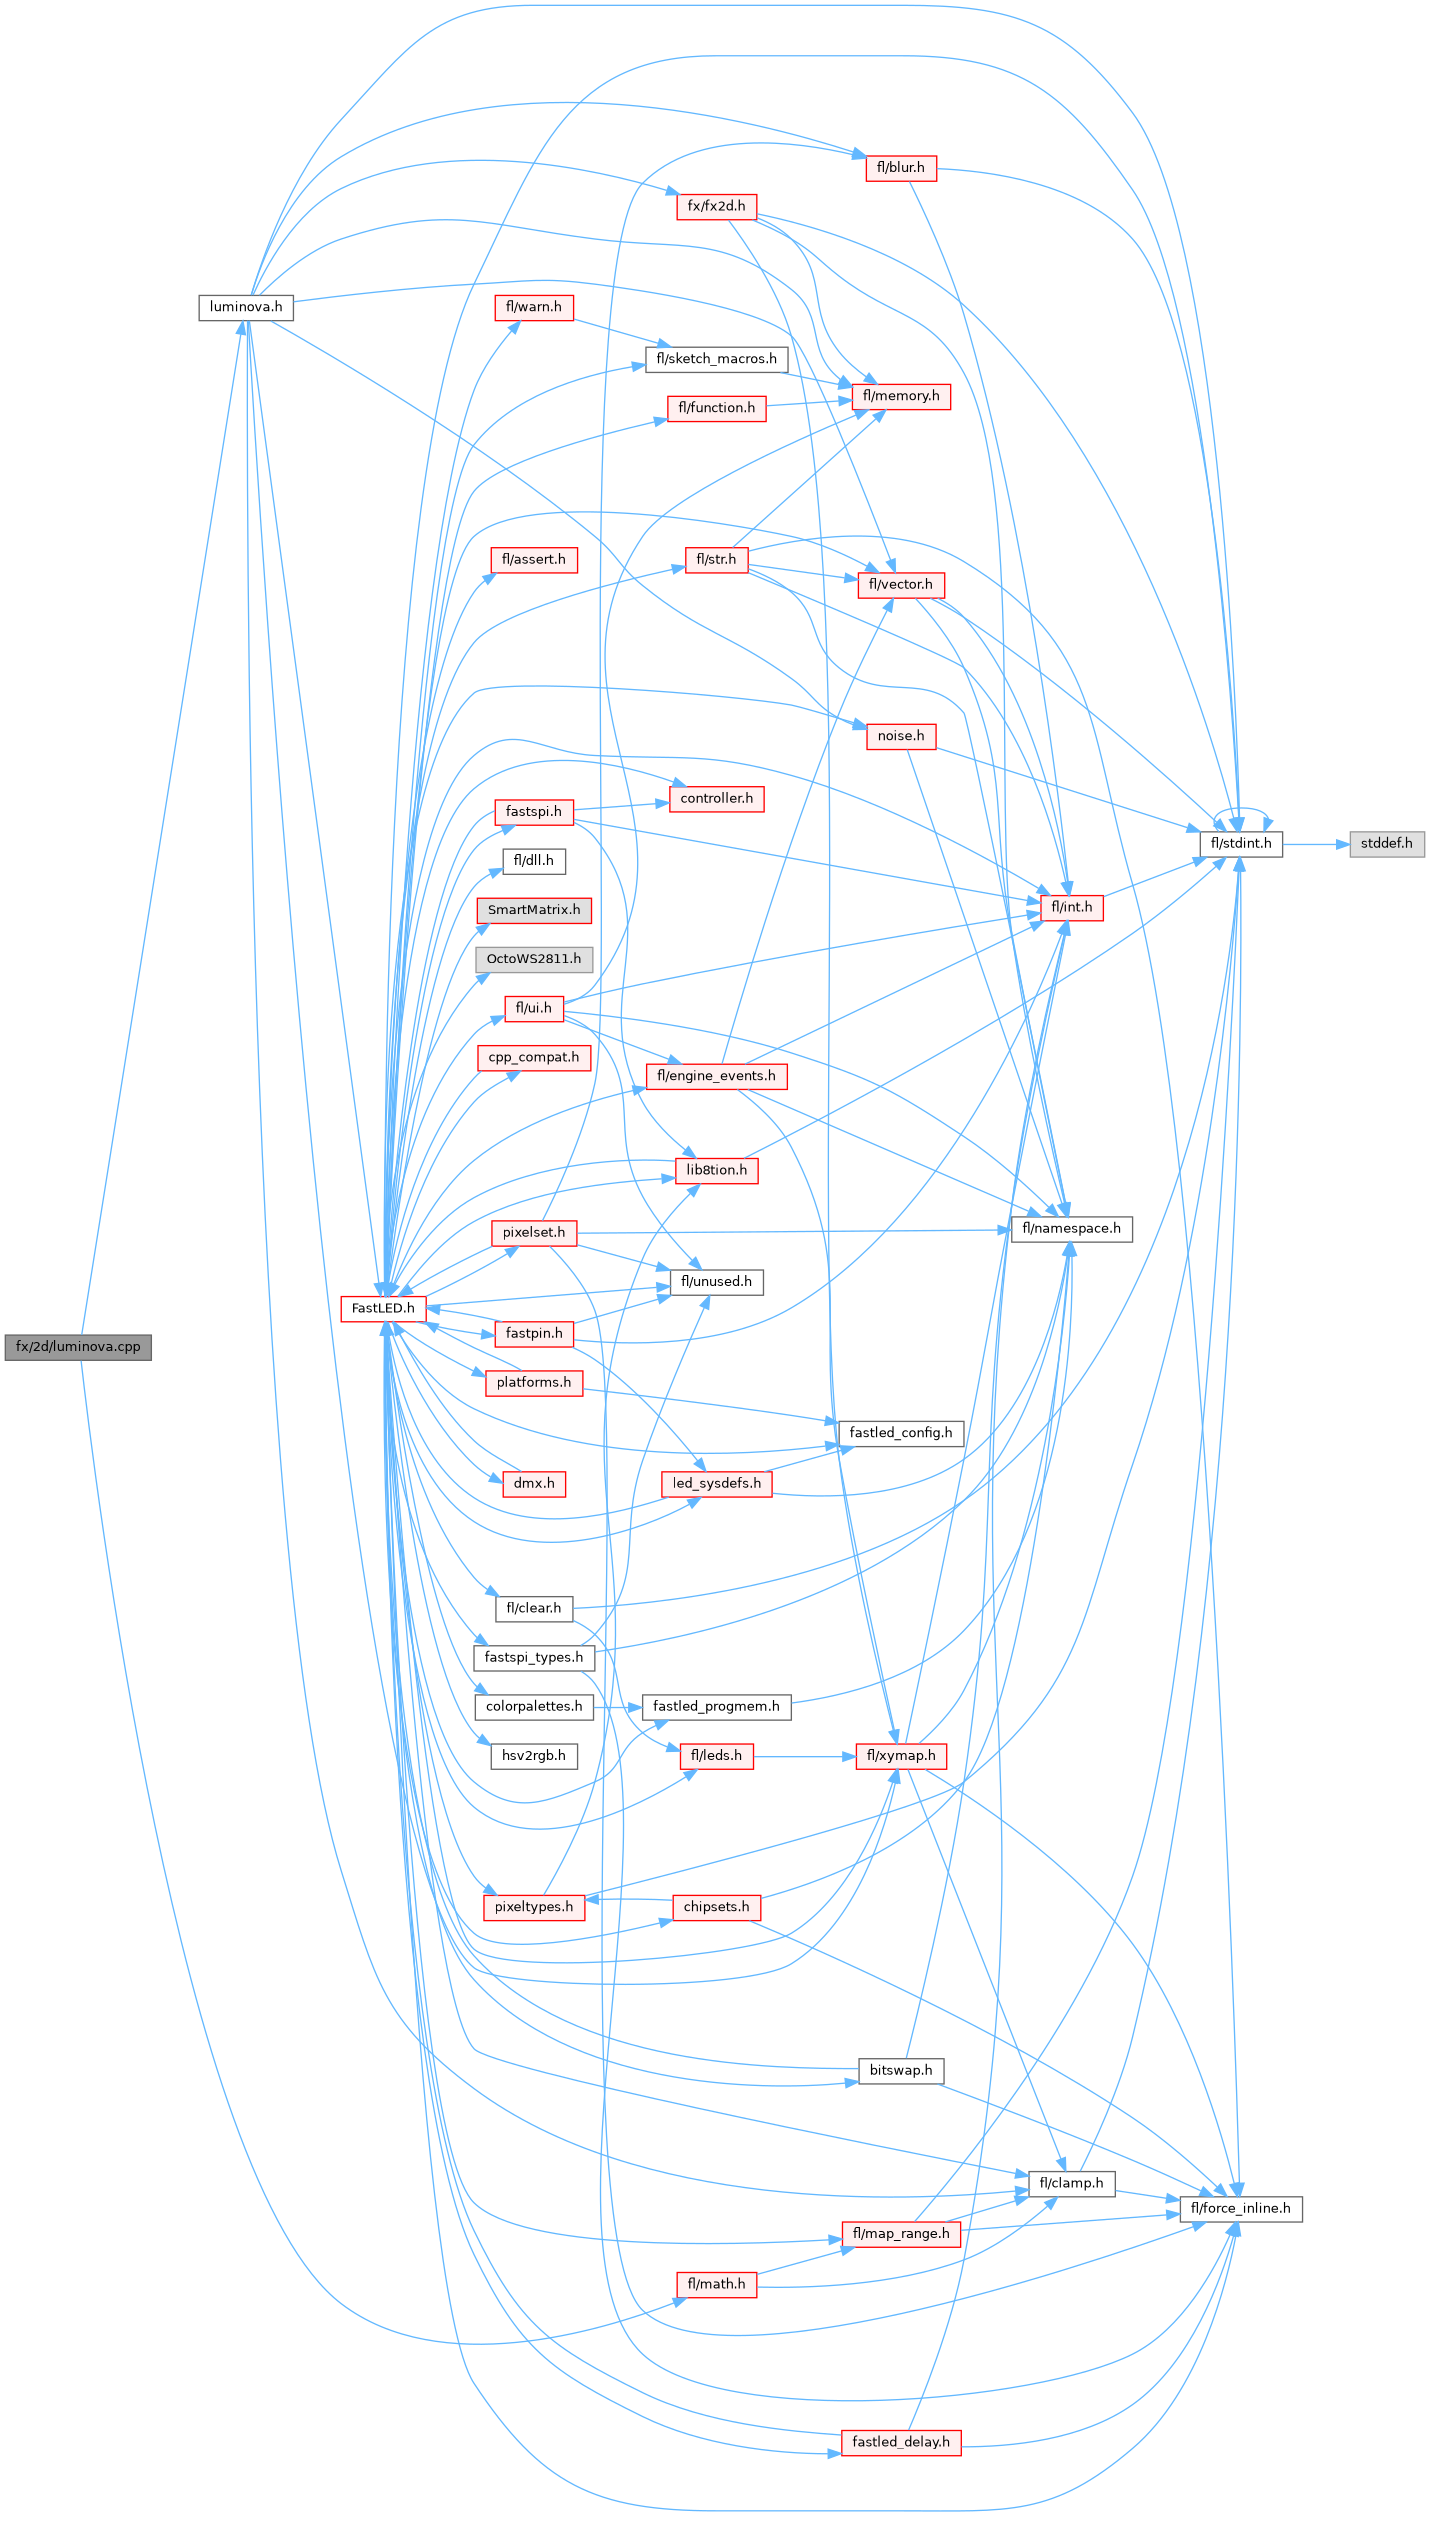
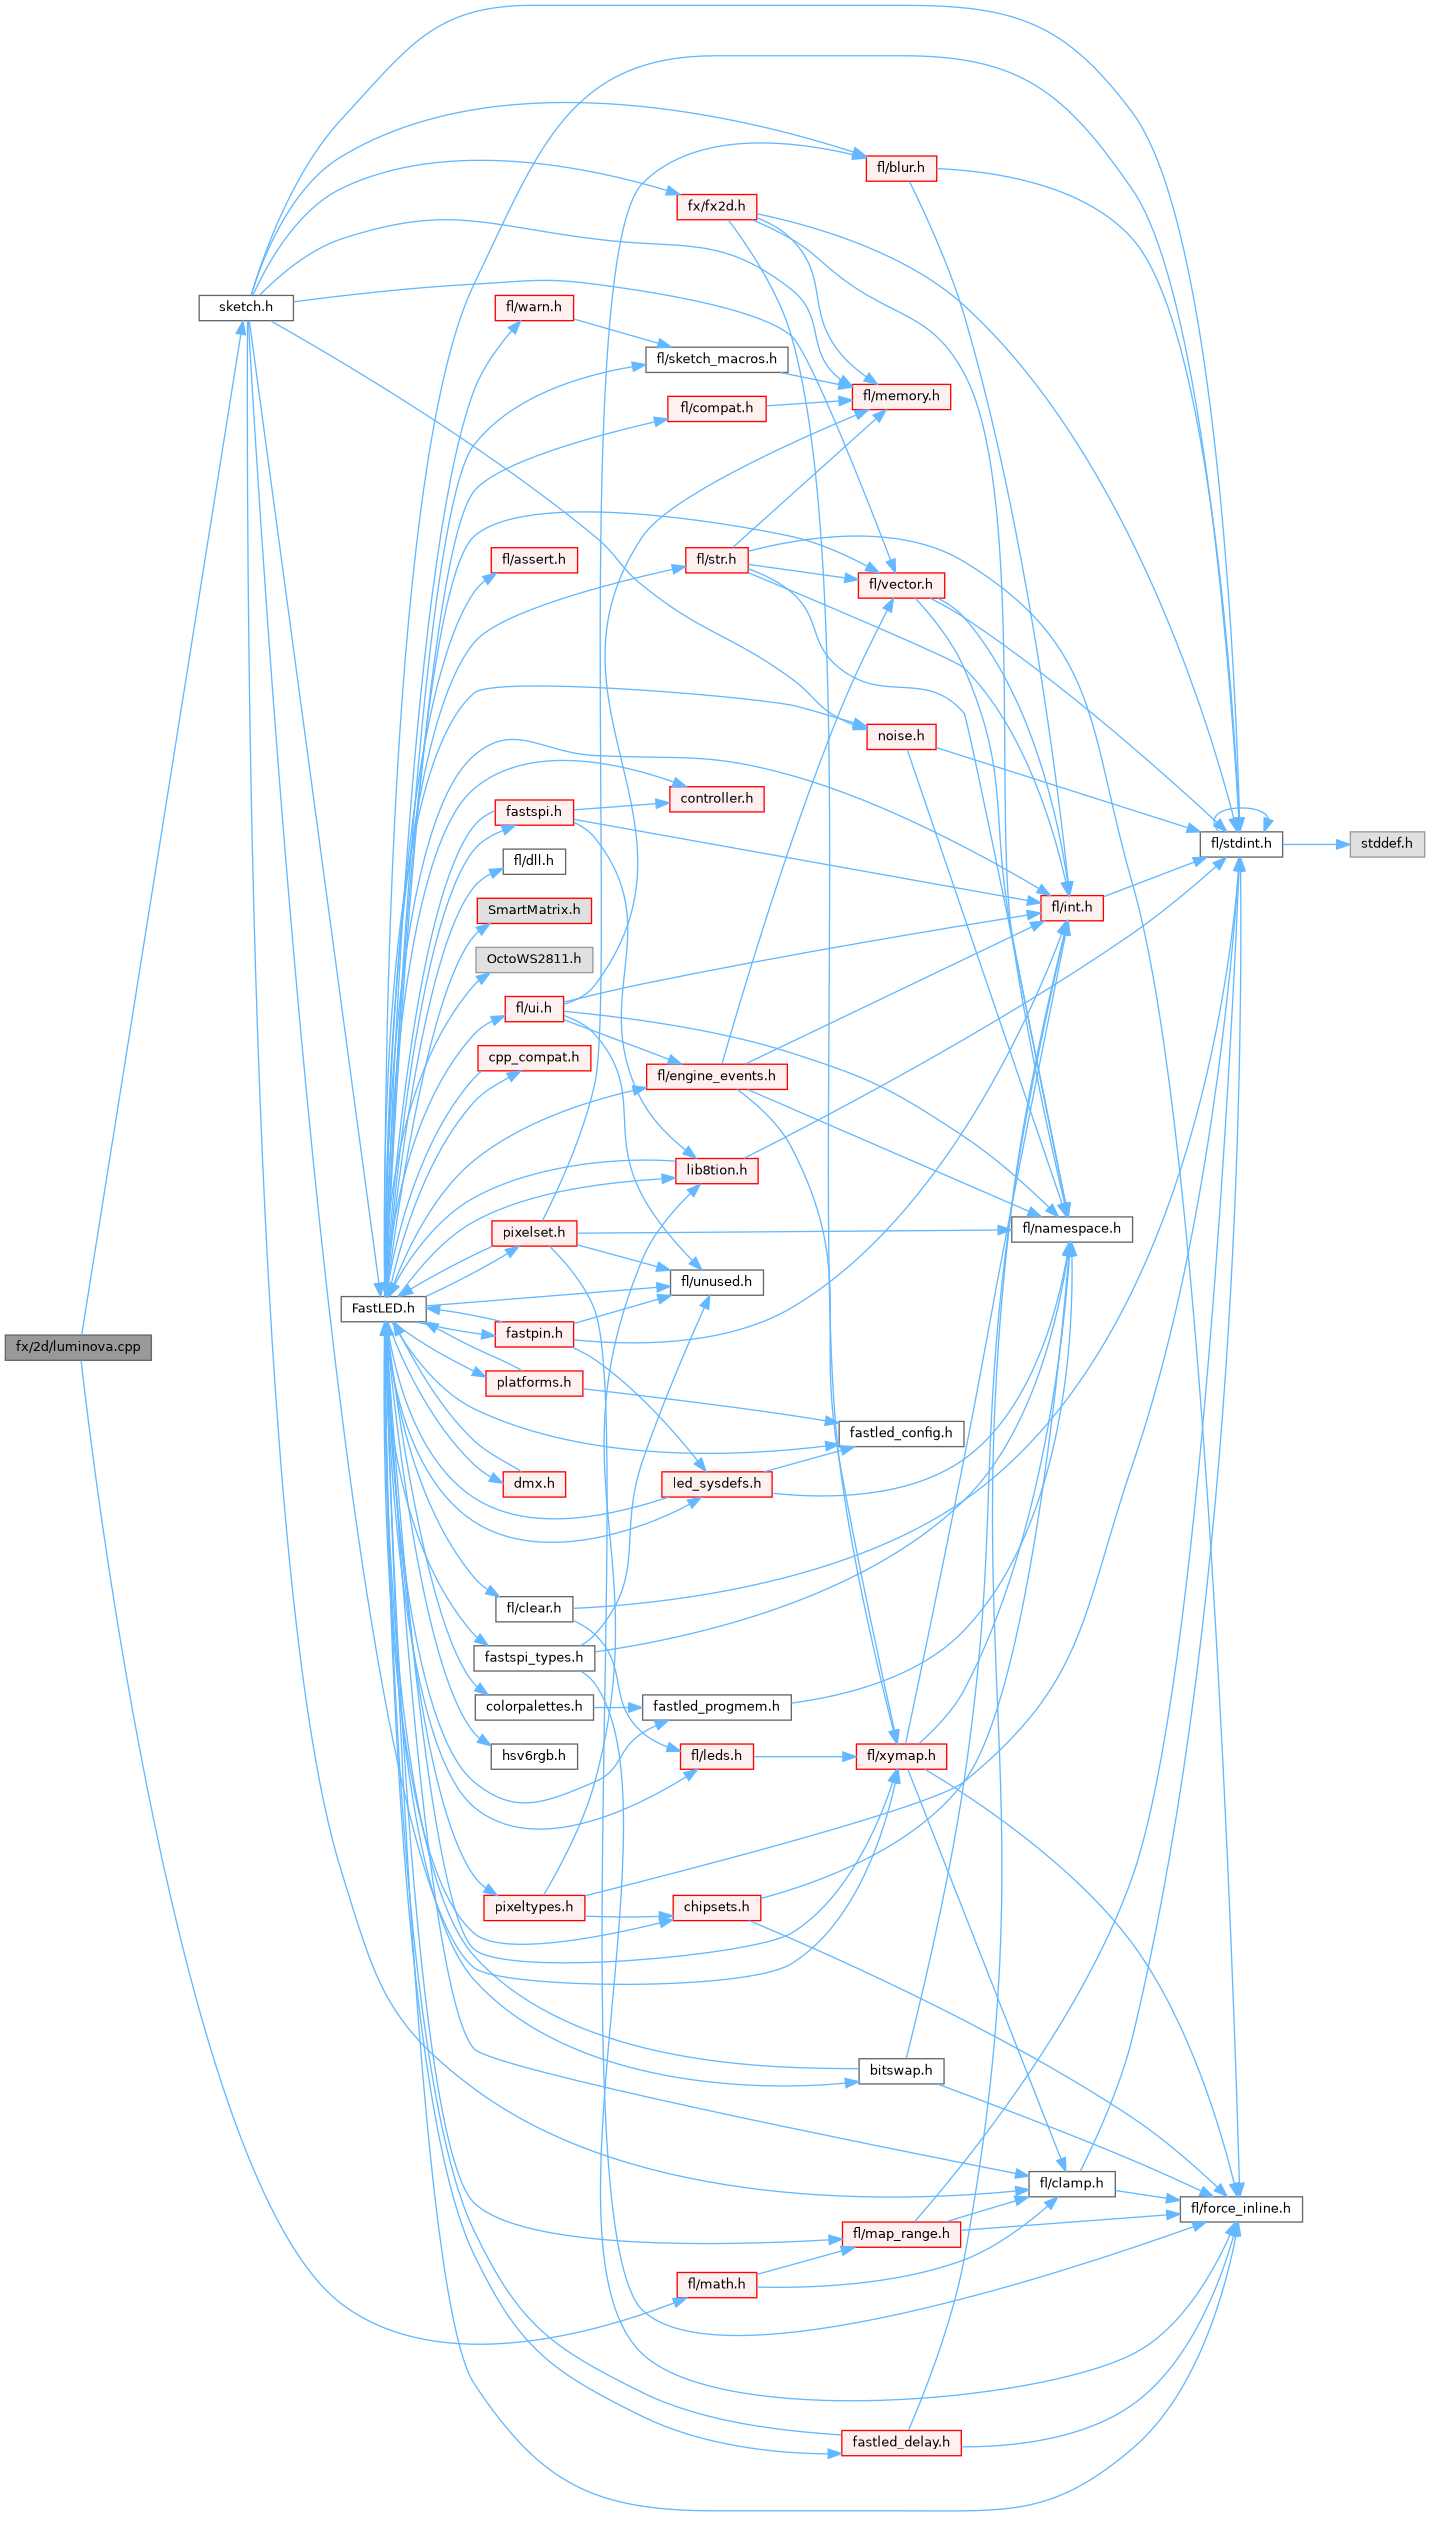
node "luminova.h": label "luminova.h" -> "sketch.h"
node "fl/function.h": label "fl/function.h" -> "fl/compat.h"
node "FastLED.h": color red -> grey40
node "hsv2rgb.h": label "hsv2rgb.h" -> "hsv6rgb.h"
edge "chipsets.h" -> "pixeltypes.h": reversed
